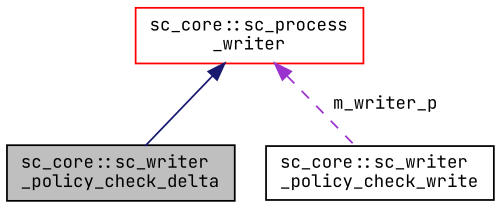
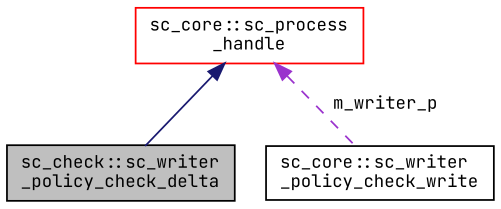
node "sc_core::sc_process _writer": label "sc_core::sc_process _writer" -> "sc_core::sc_process _handle"
node "sc_core::sc_writer _policy_check_delta": label "sc_core::sc_writer _policy_check_delta" -> "sc_check::sc_writer _policy_check_delta"
